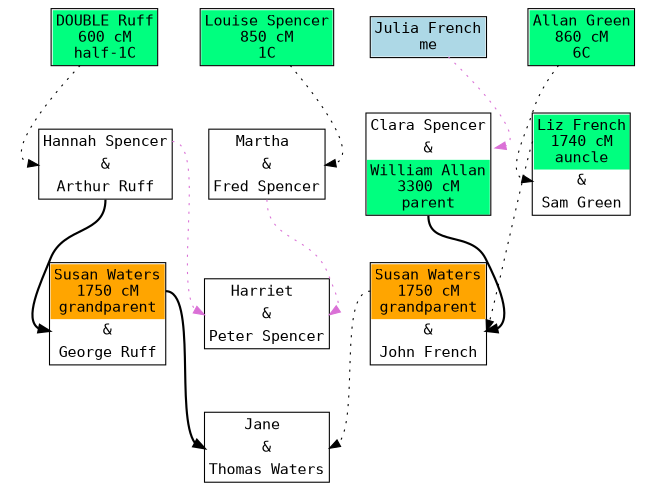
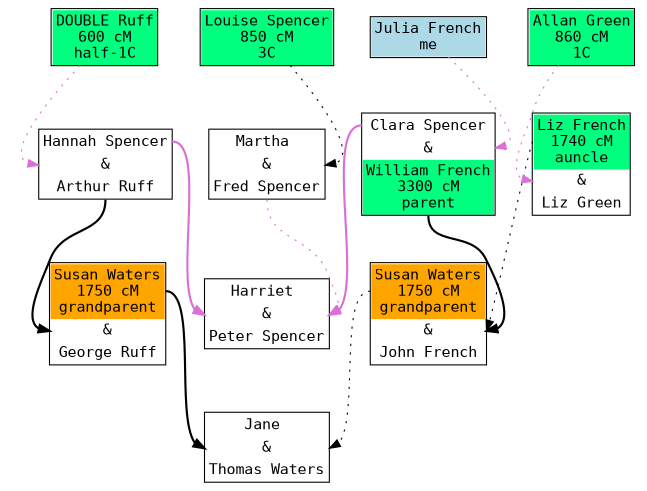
node "Louise Spencer": text "1C" -> "3C"
node "Allan Green": text "6C" -> "1C"
edge "DOUBLE Ruff" -> "Hannah Spencer": color black -> orchid
edge "Allan Green" -> "Liz French": color black -> orchid
node "Clara Spencer": text "William Allan" -> "William French"
node "Liz French": text "Sam Green" -> "Liz Green"
edge "Clara Spencer" -> "Harriet": added
edge "Hannah Spencer" -> "Harriet": style dotted -> bold
